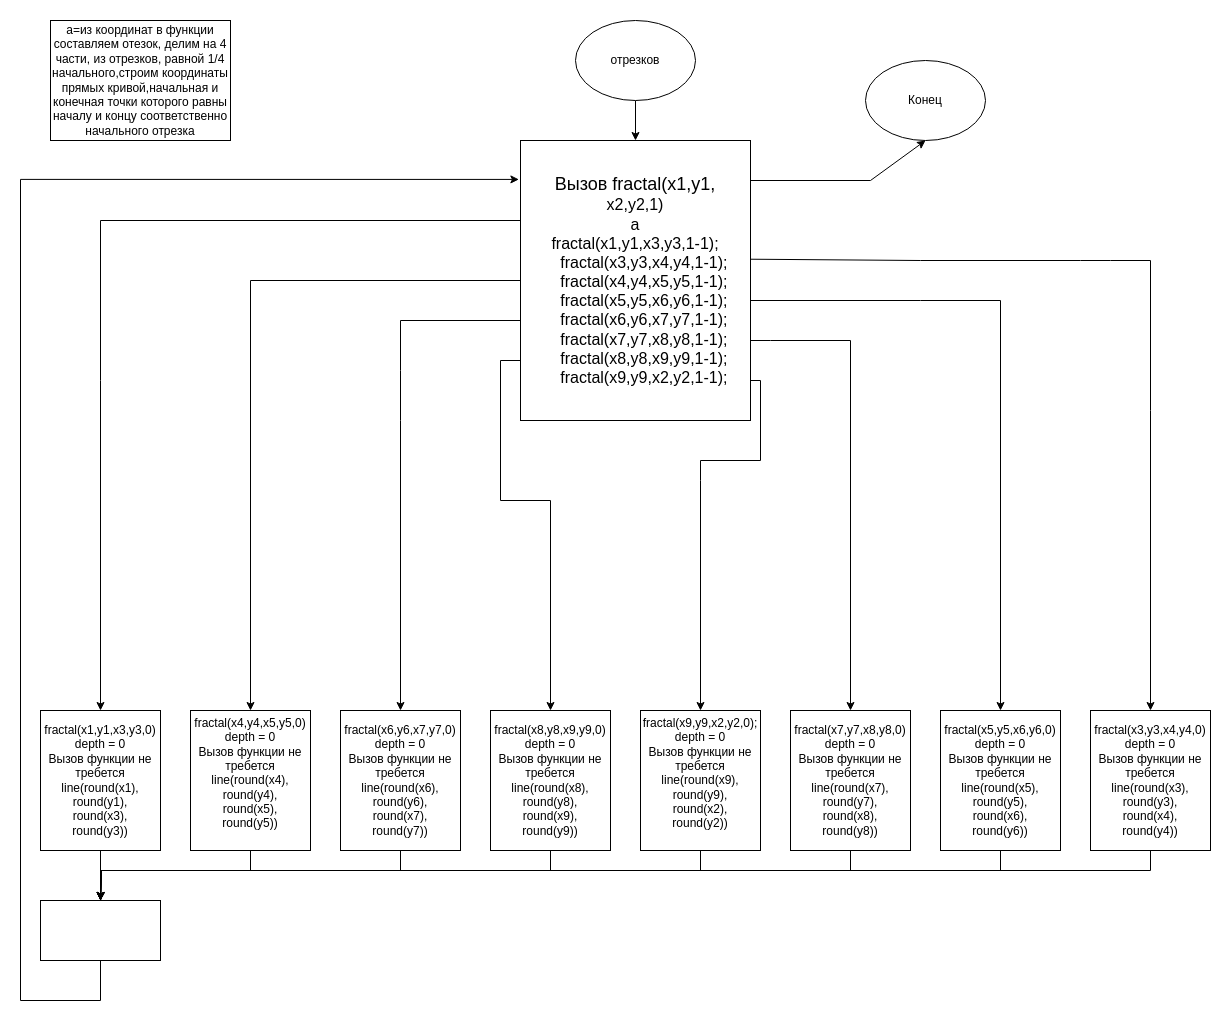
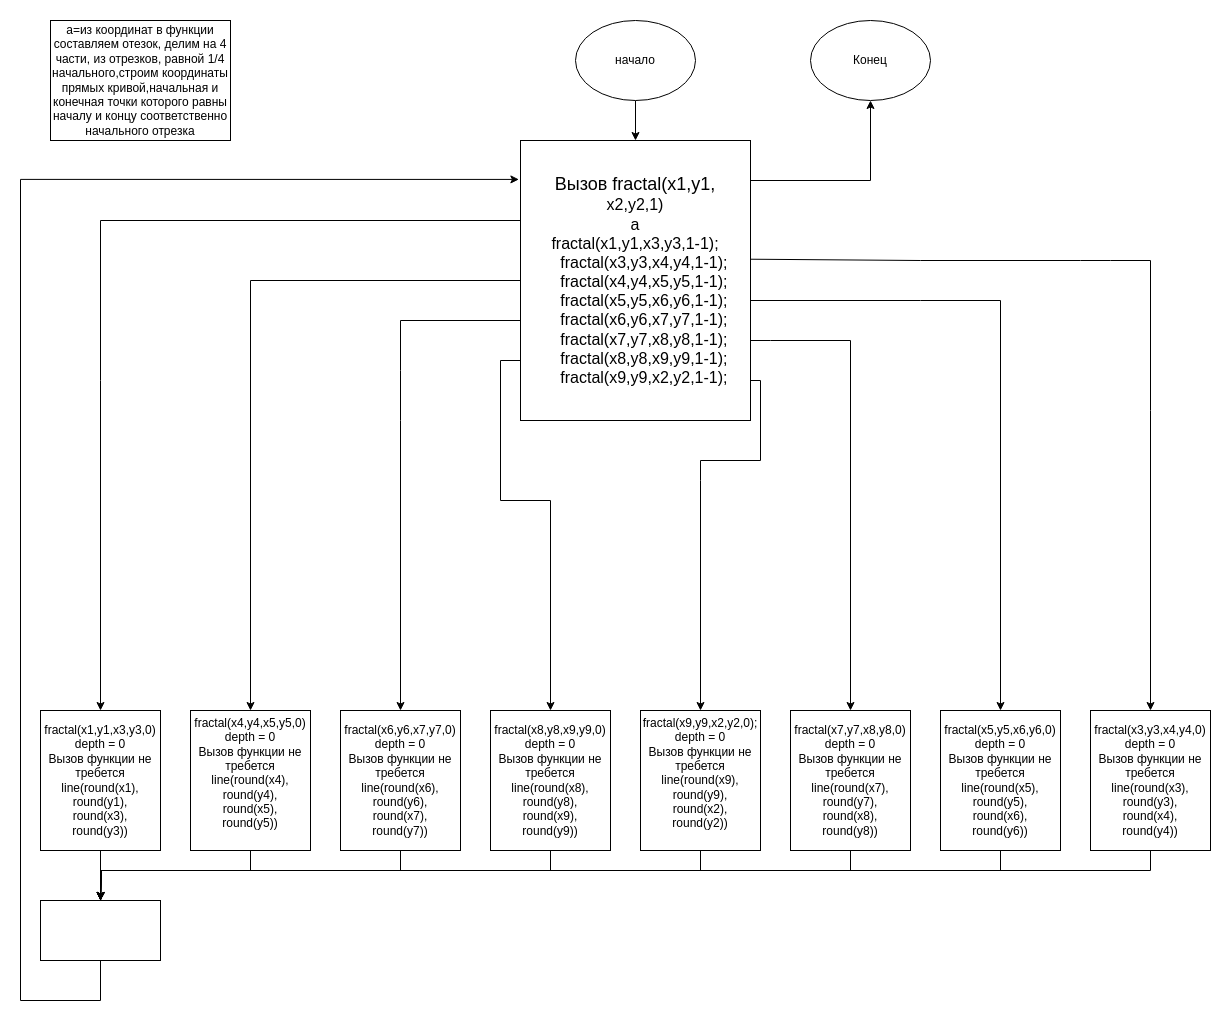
node "отрезков": label "отрезков" -> "начало"
node "Конец": moved (926, 101) -> (871, 61)
